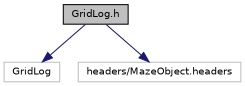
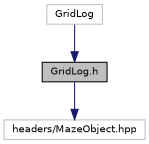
edge "GridLog.h" -> "GridLog": reversed
node "headers/MazeObject.headers": label "headers/MazeObject.headers" -> "headers/MazeObject.hpp"
